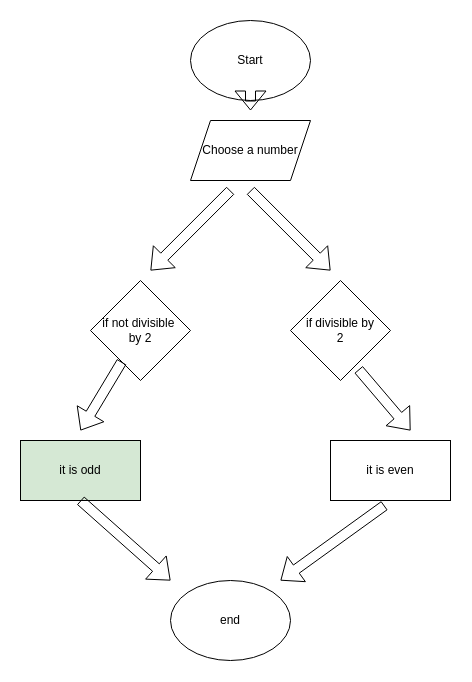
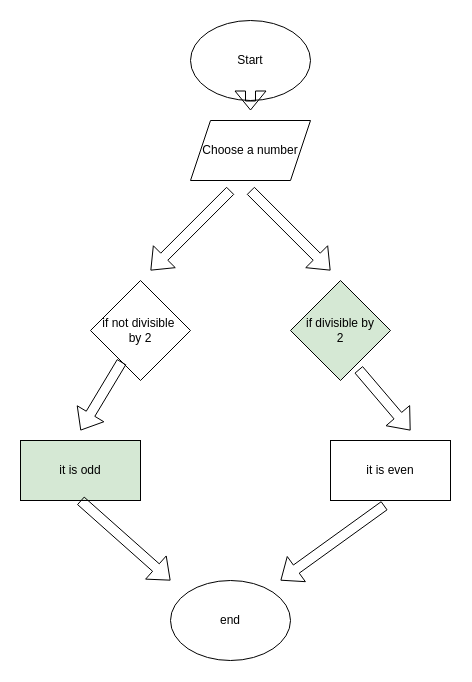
node "if divisible by 2": fillcolor #ffffff -> #d5e8d4
